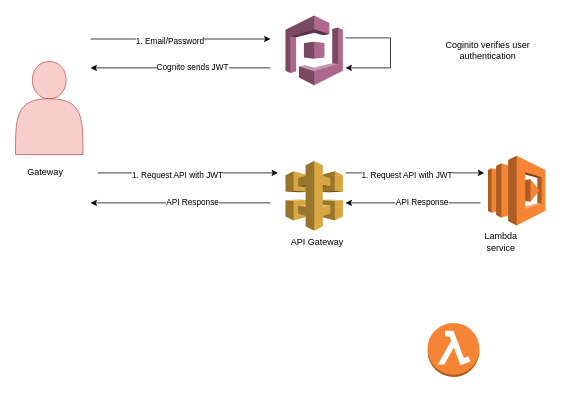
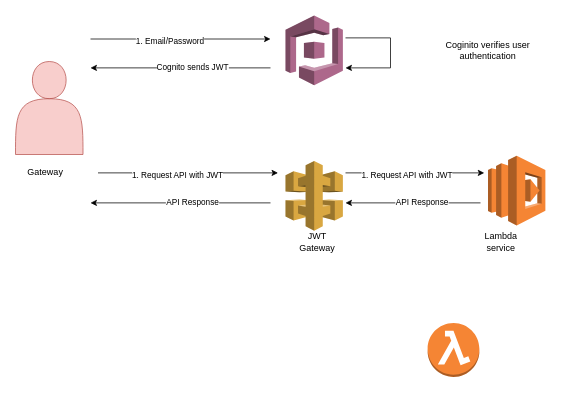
node "API Gateway": label "API Gateway" -> "JWT Gateway"
